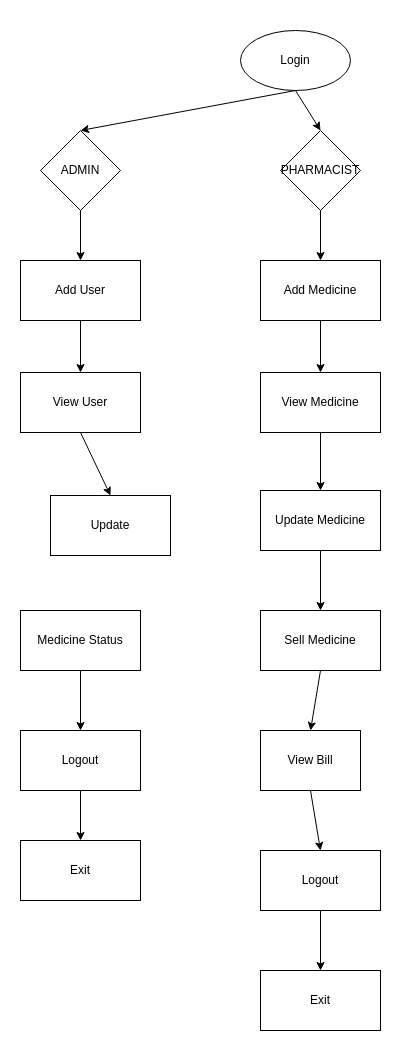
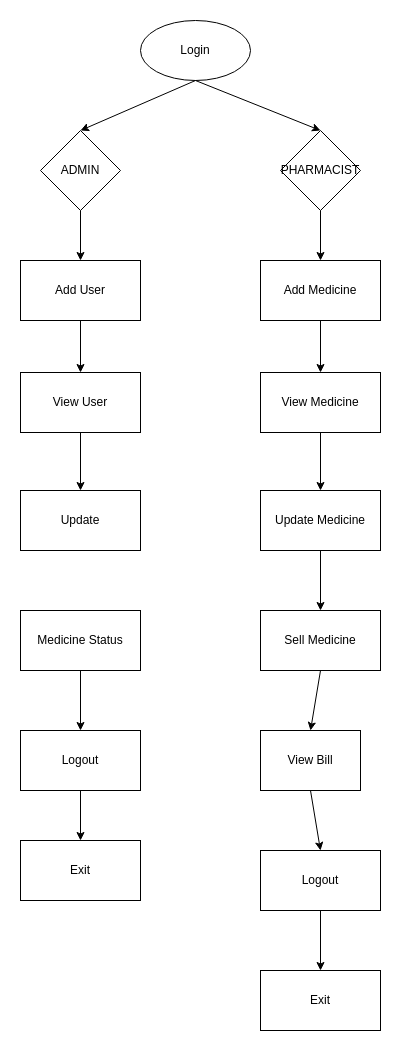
node "Login": moved (296, 61) -> (196, 51)
node "Update": moved (111, 526) -> (81, 521)
